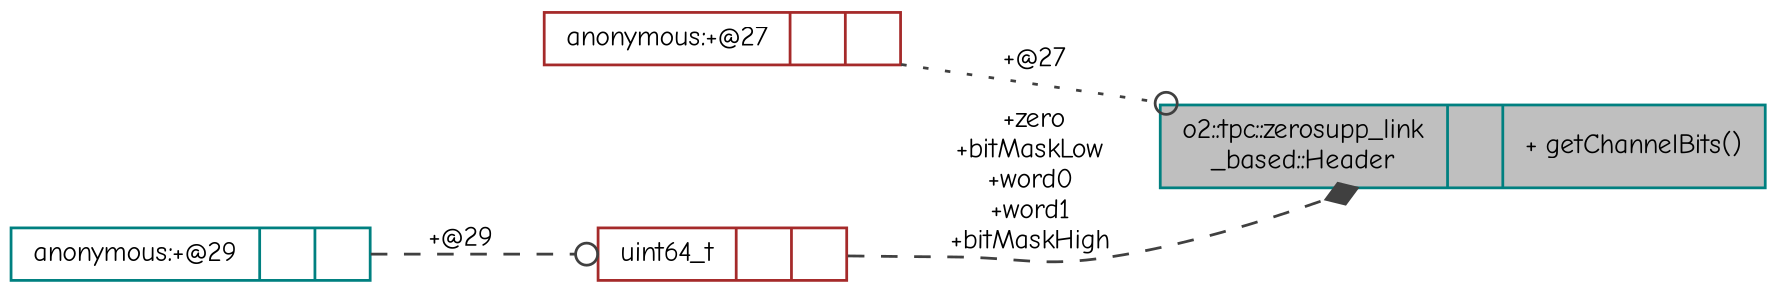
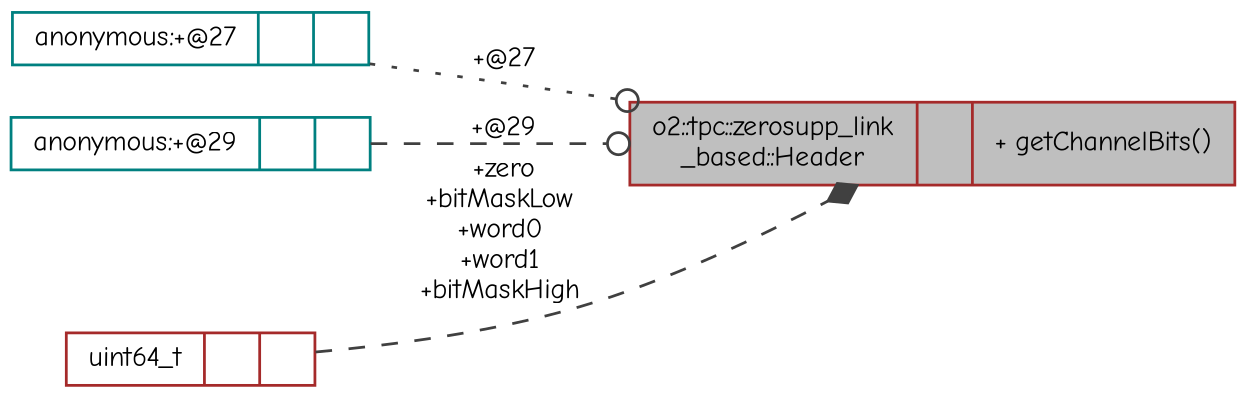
node "anonymous:+@27": color brown -> teal
node "o2::tpc::zerosupp_link": color teal -> brown
edge "anonymous:+@29" -> "uint64_t": now "anonymous:+@29" -> "o2::tpc::zerosupp_link"
